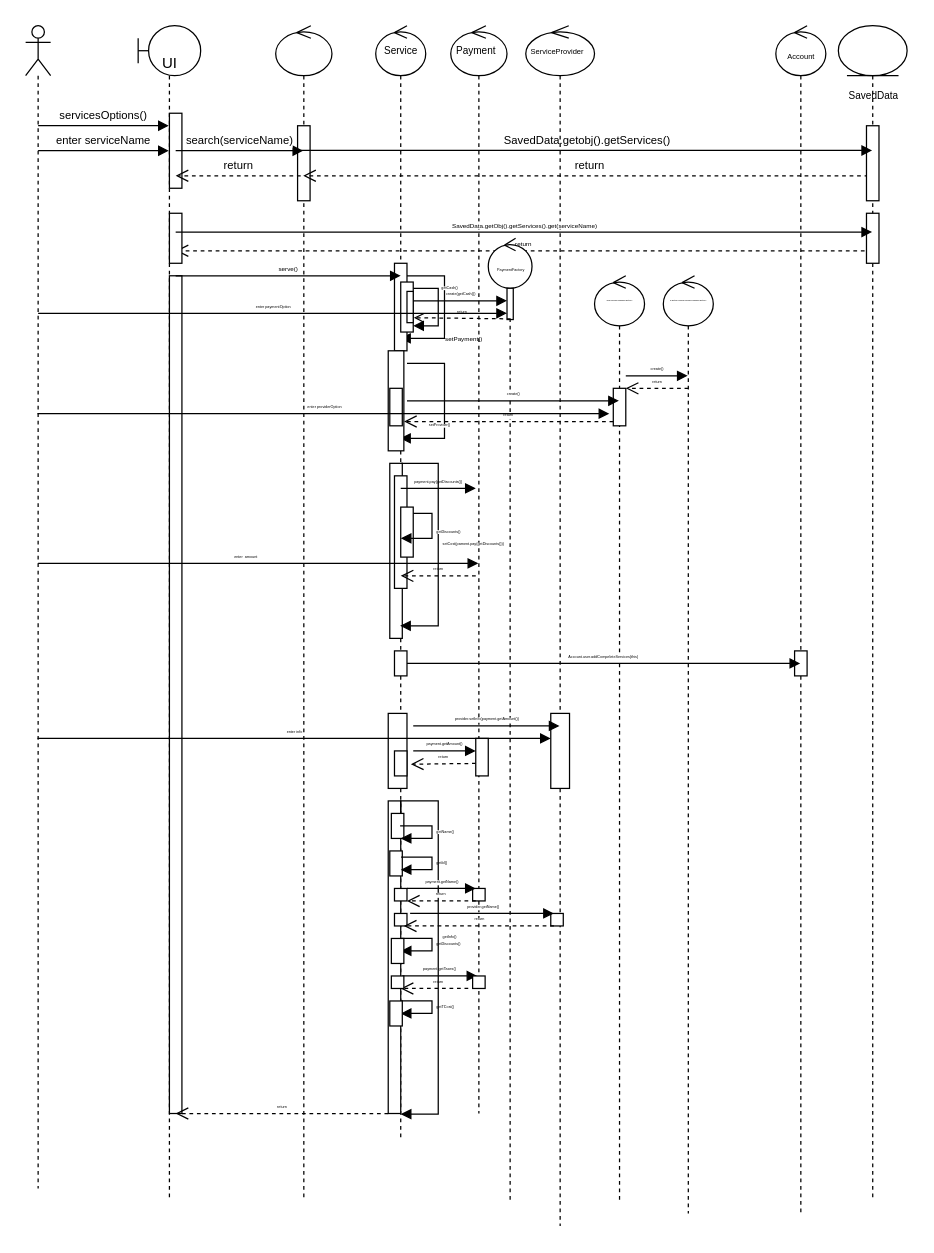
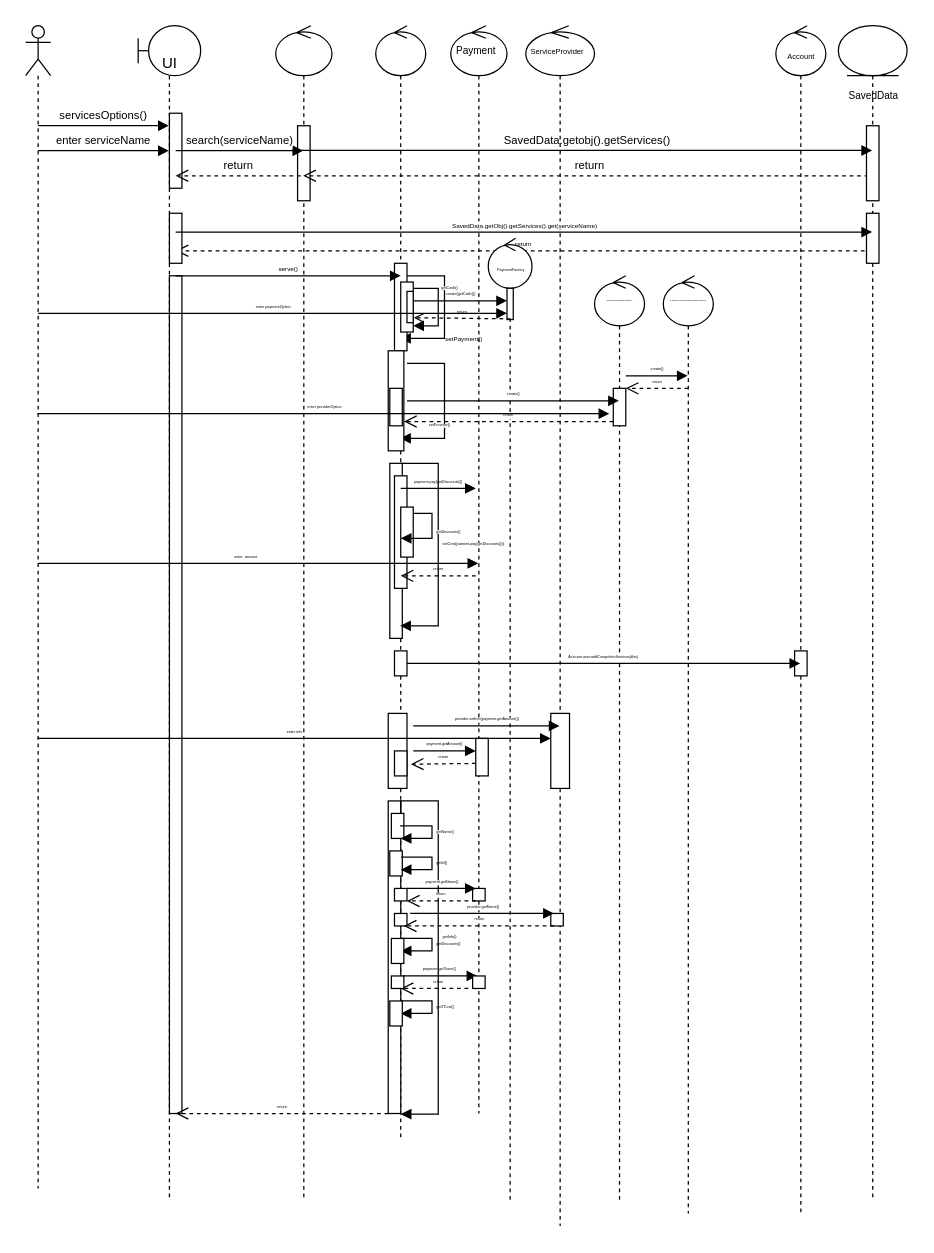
node "Service": removed
